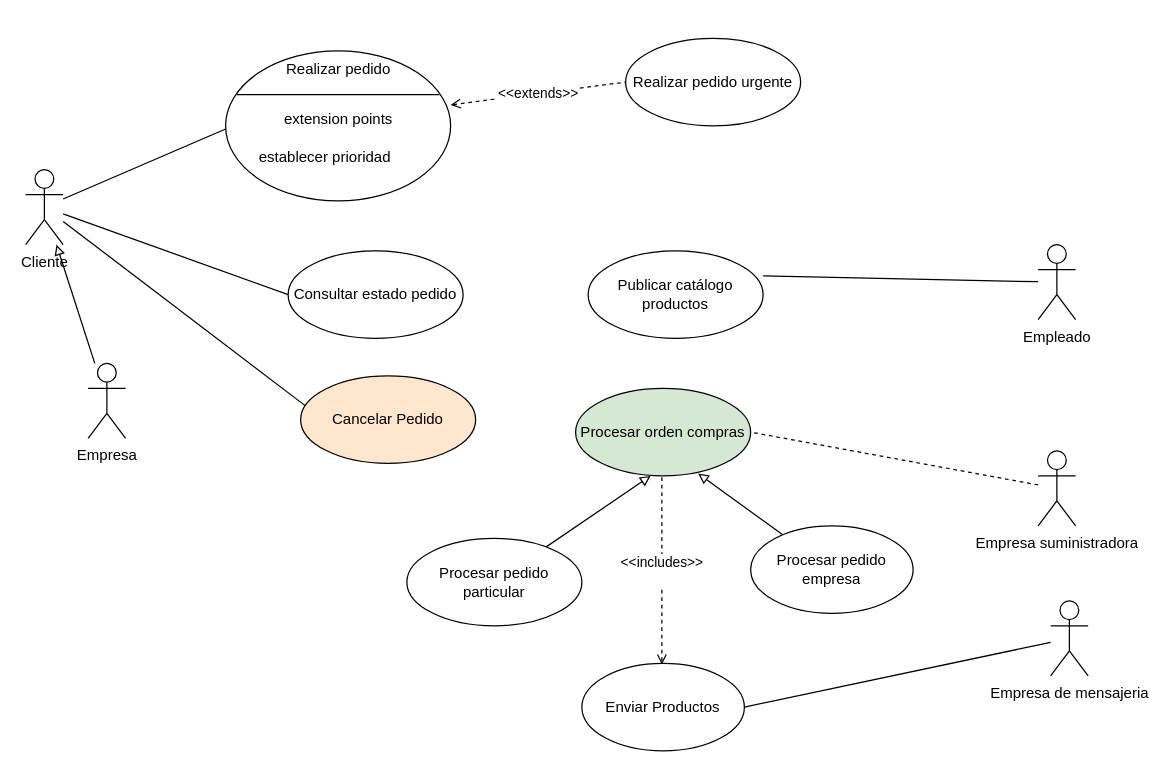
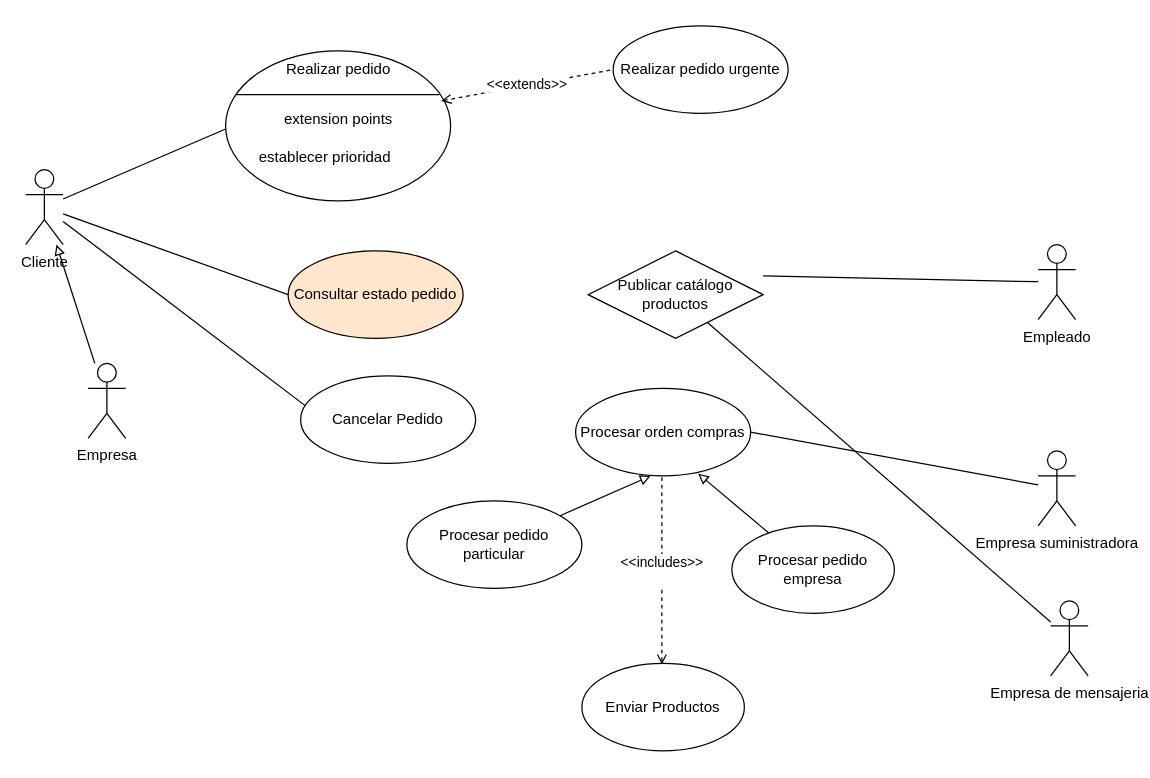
node "Realizar pedido urgente": moved (713, 82) -> (701, 69)
node "Consultar estado pedido": fillcolor #ffffff -> #ffe6cc
node "Publicar catálogo productos": shape ellipse -> diamond
node "Cancelar Pedido": fillcolor #ffe6cc -> #ffffff
node "Procesar orden compras": fillcolor #d5e8d4 -> #ffffff
edge "Procesar orden compras" -- "Empresa suministradora": style dashed -> solid
node "Procesar pedido empresa": moved (832, 569) -> (813, 569)
node "Procesar pedido particular": moved (494, 582) -> (494, 544)
edge "Empresa de mensajeria" -- "Enviar Productos": now "Empresa de mensajeria" -- "Publicar catálogo productos"
